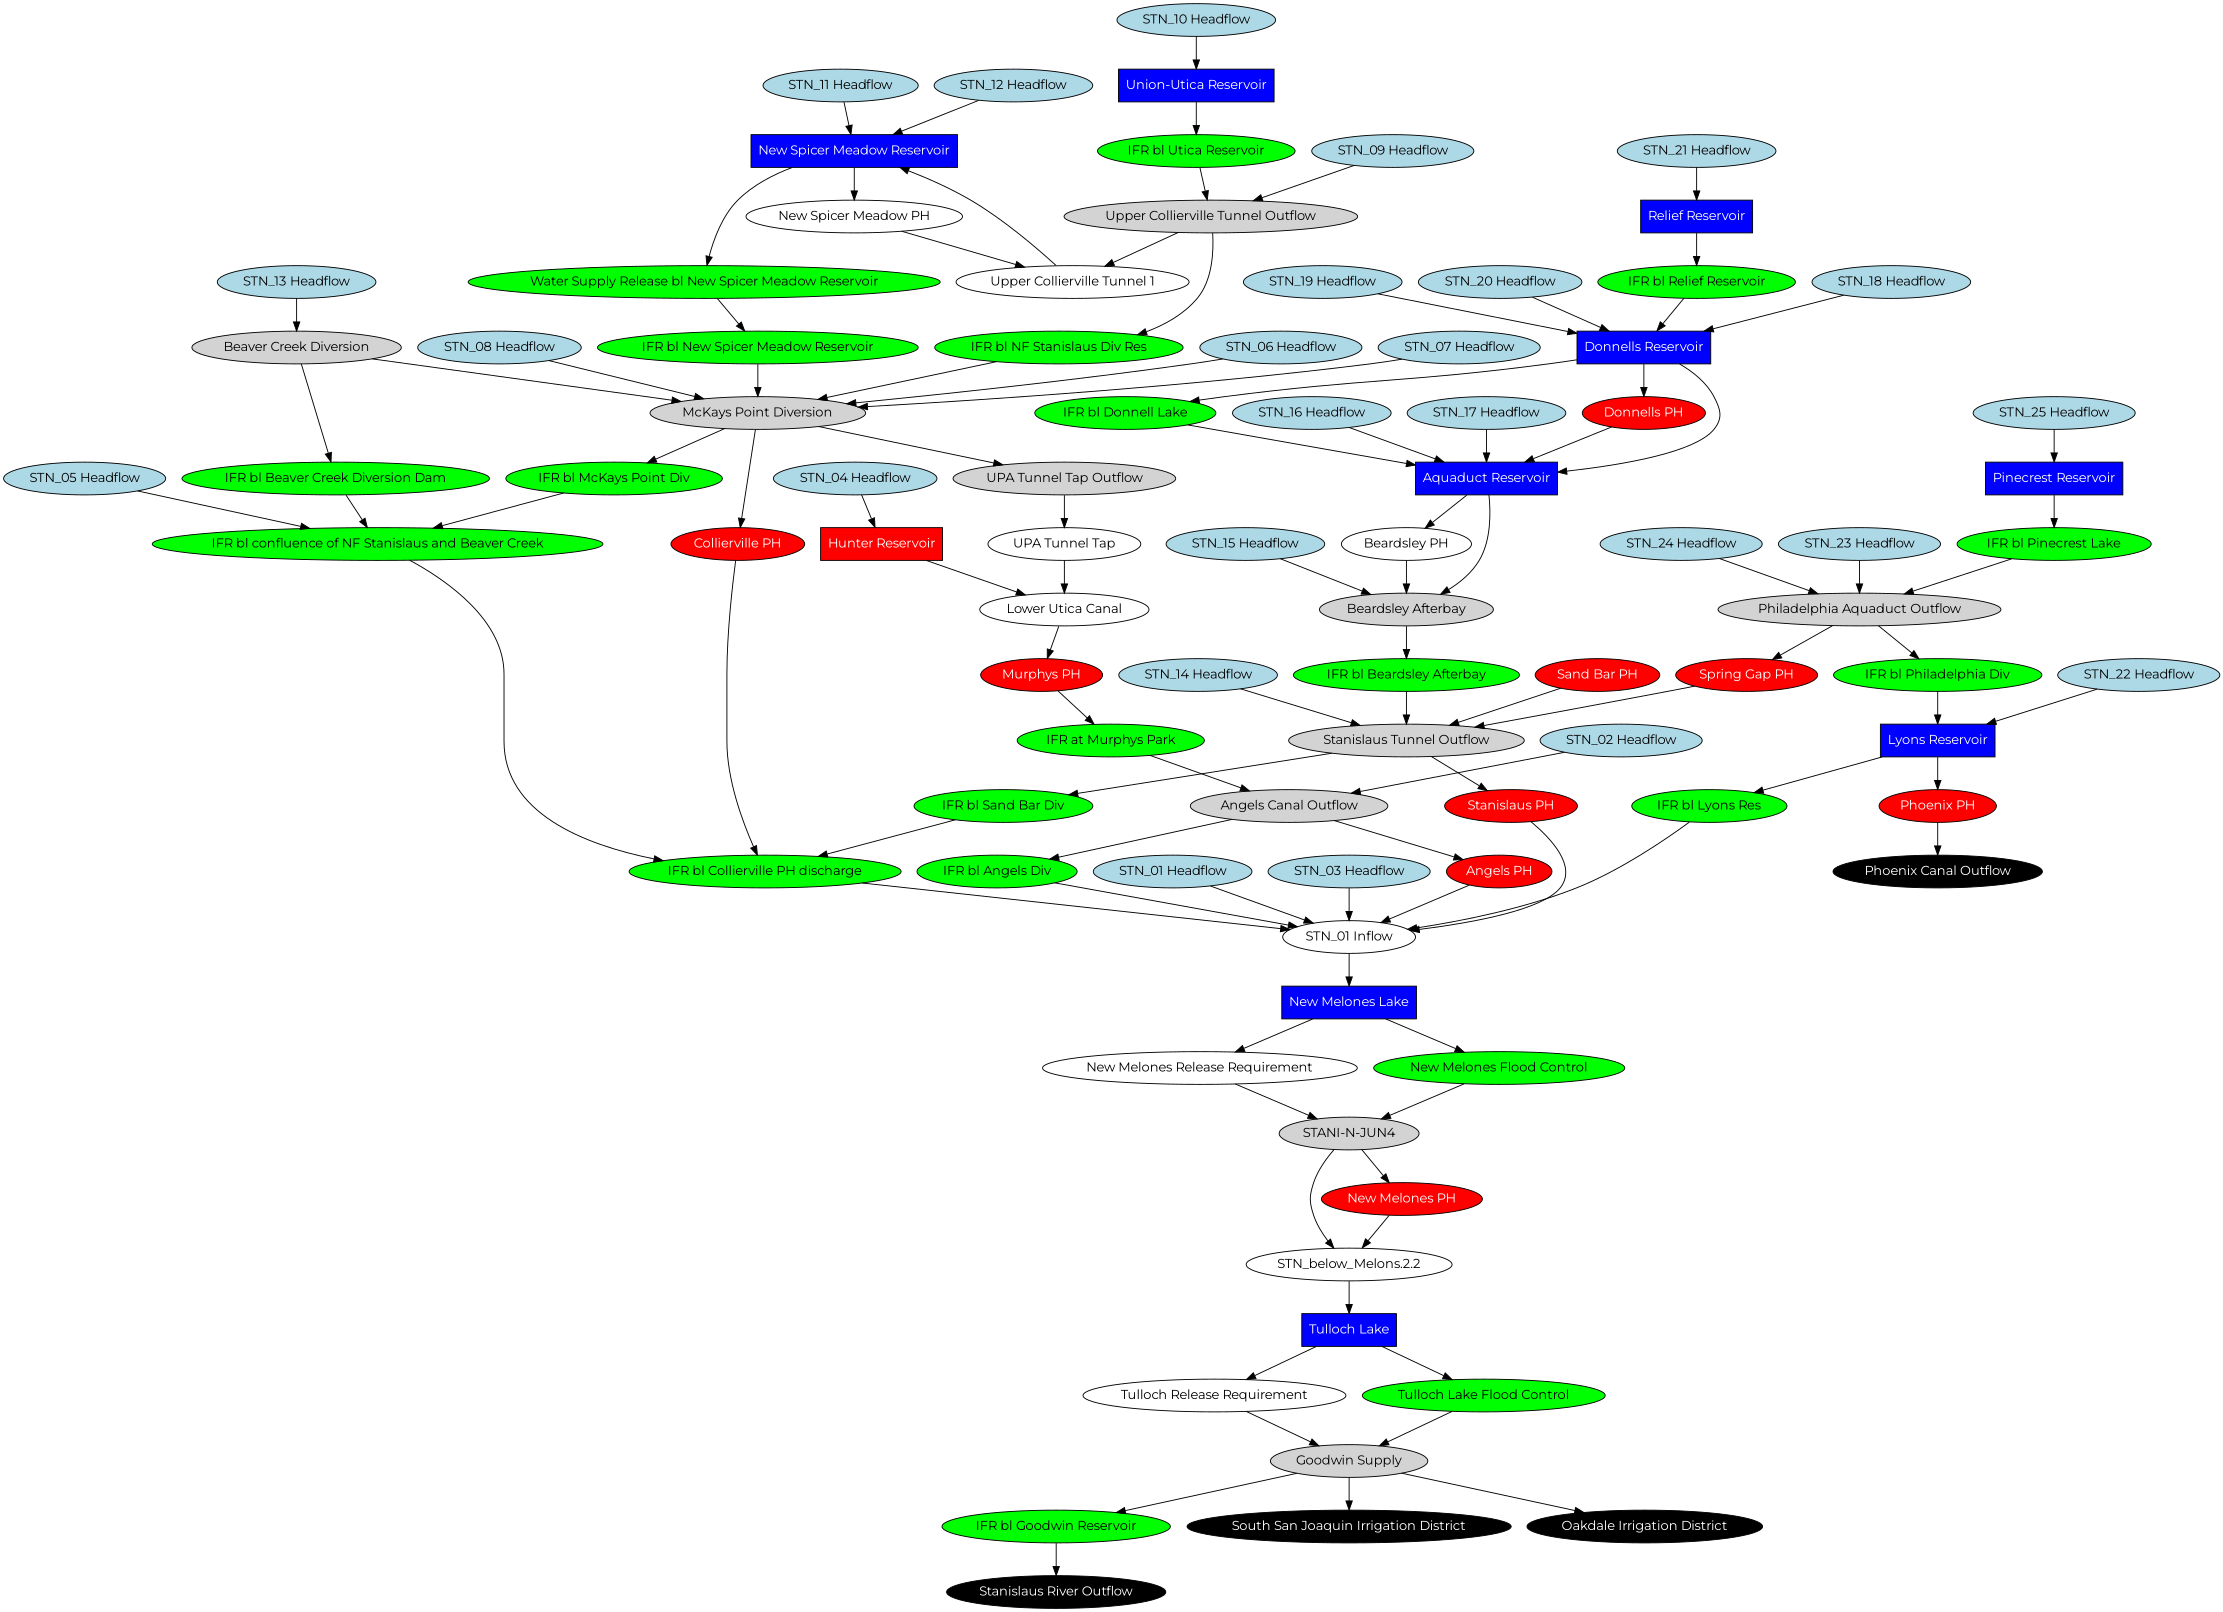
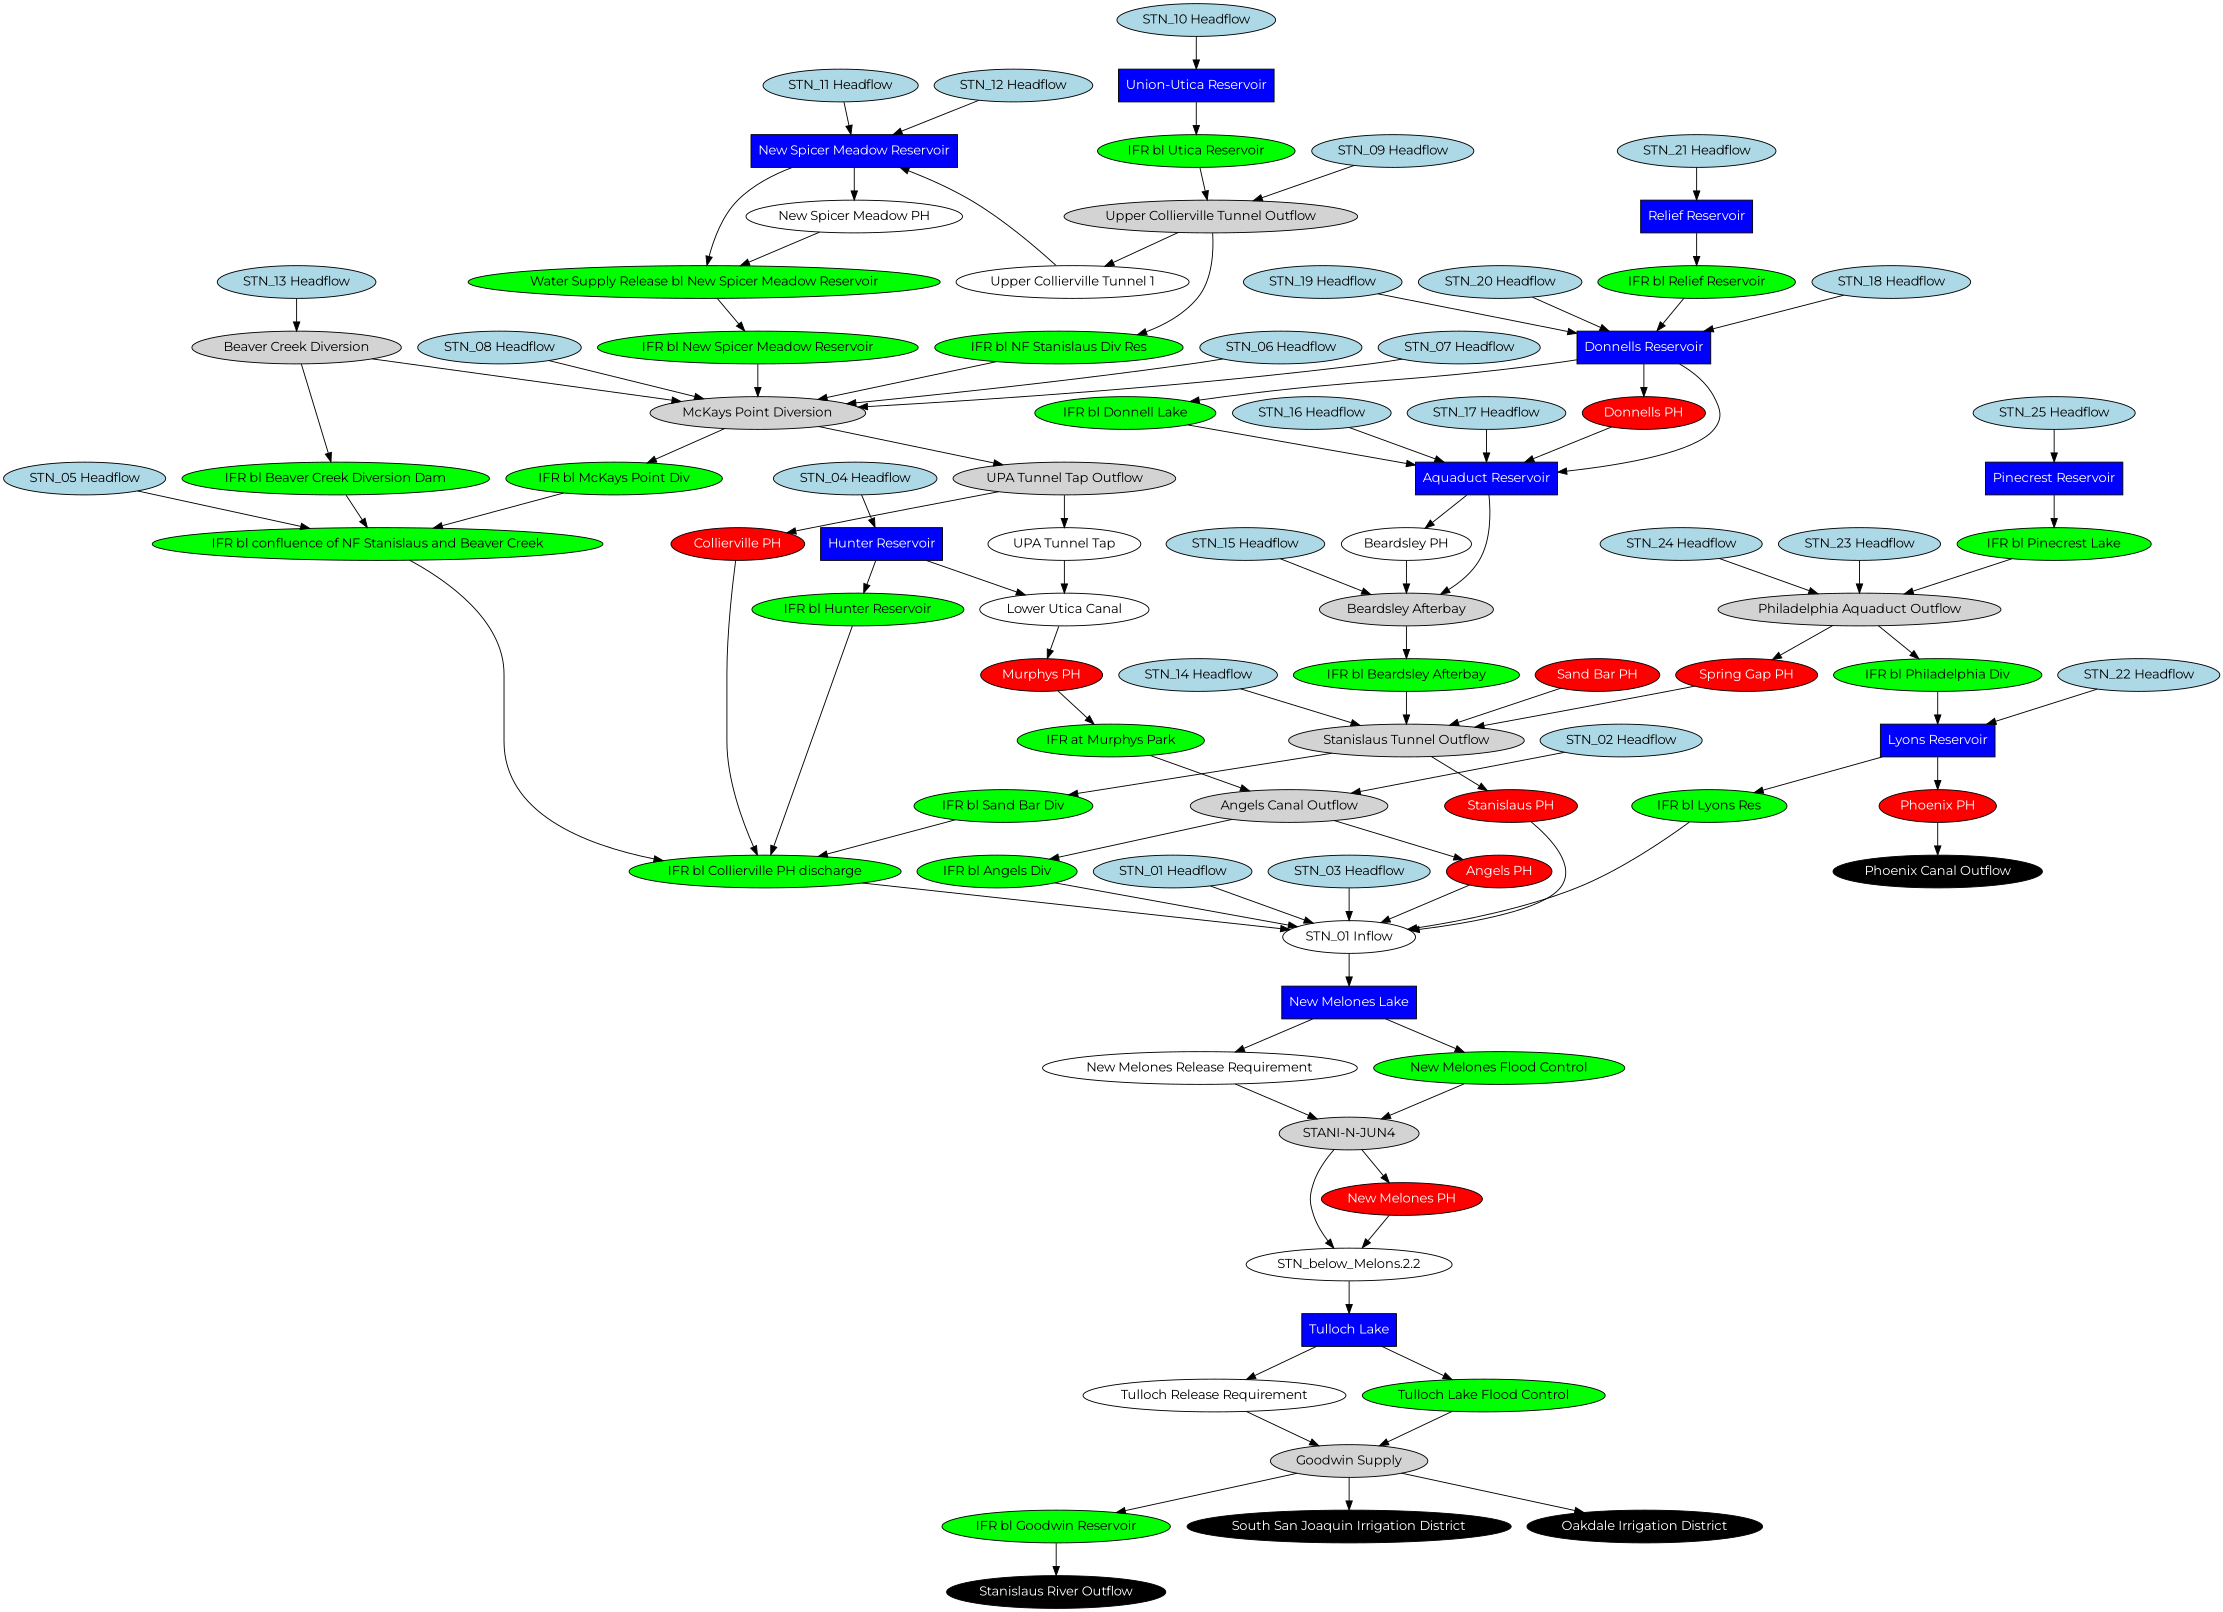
edge "New Spicer Meadow PH" -> "Upper Collierville Tunnel 1": now "New Spicer Meadow PH" -> "Water Supply Release bl New Spicer Meadow Reservoir"
edge "McKays Point Diversion" -> "Collierville PH": now "UPA Tunnel Tap Outflow" -> "Collierville PH"
node "Hunter Reservoir": fillcolor red -> blue
node "IFR bl Hunter Reservoir": added
